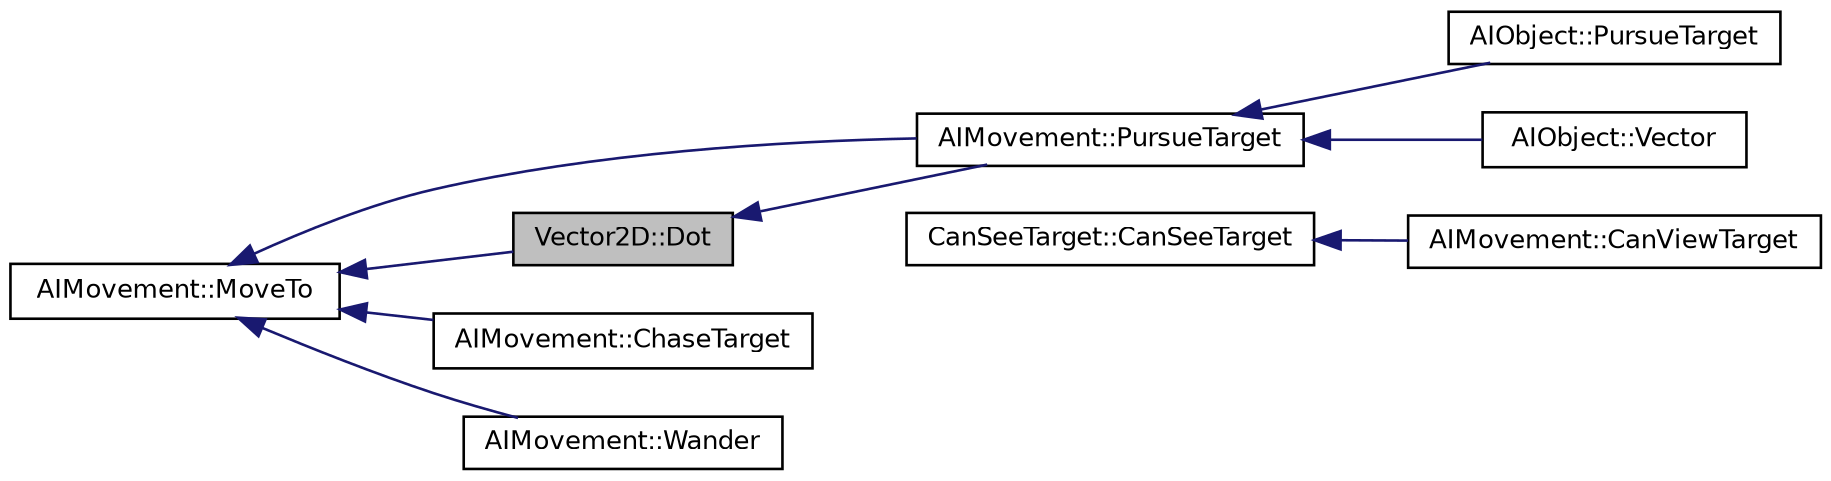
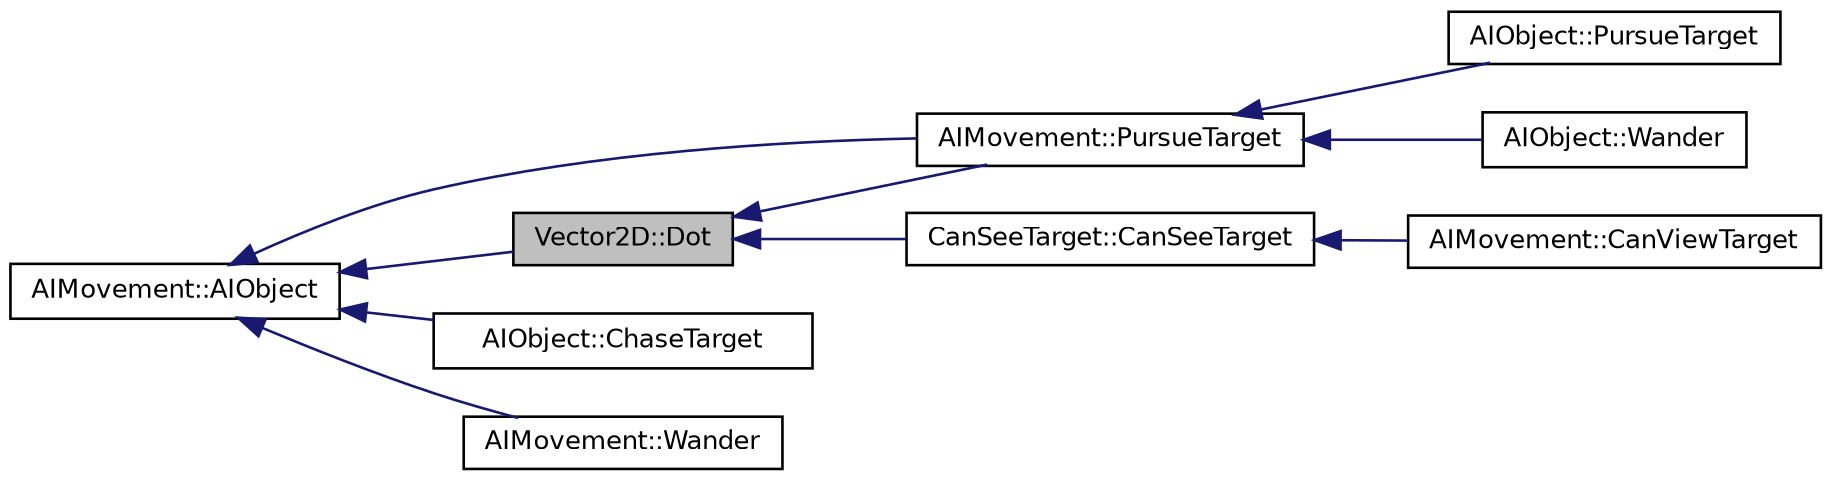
node "AIObject::Vector": label "AIObject::Vector" -> "AIObject::Wander"
edge "CanSeeTarget::CanSeeTarget" -> "Vector2D::Dot": added
node "AIMovement::MoveTo": label "AIMovement::MoveTo" -> "AIMovement::AIObject"
node "AIMovement::ChaseTarget": label "AIMovement::ChaseTarget" -> "AIObject::ChaseTarget"
